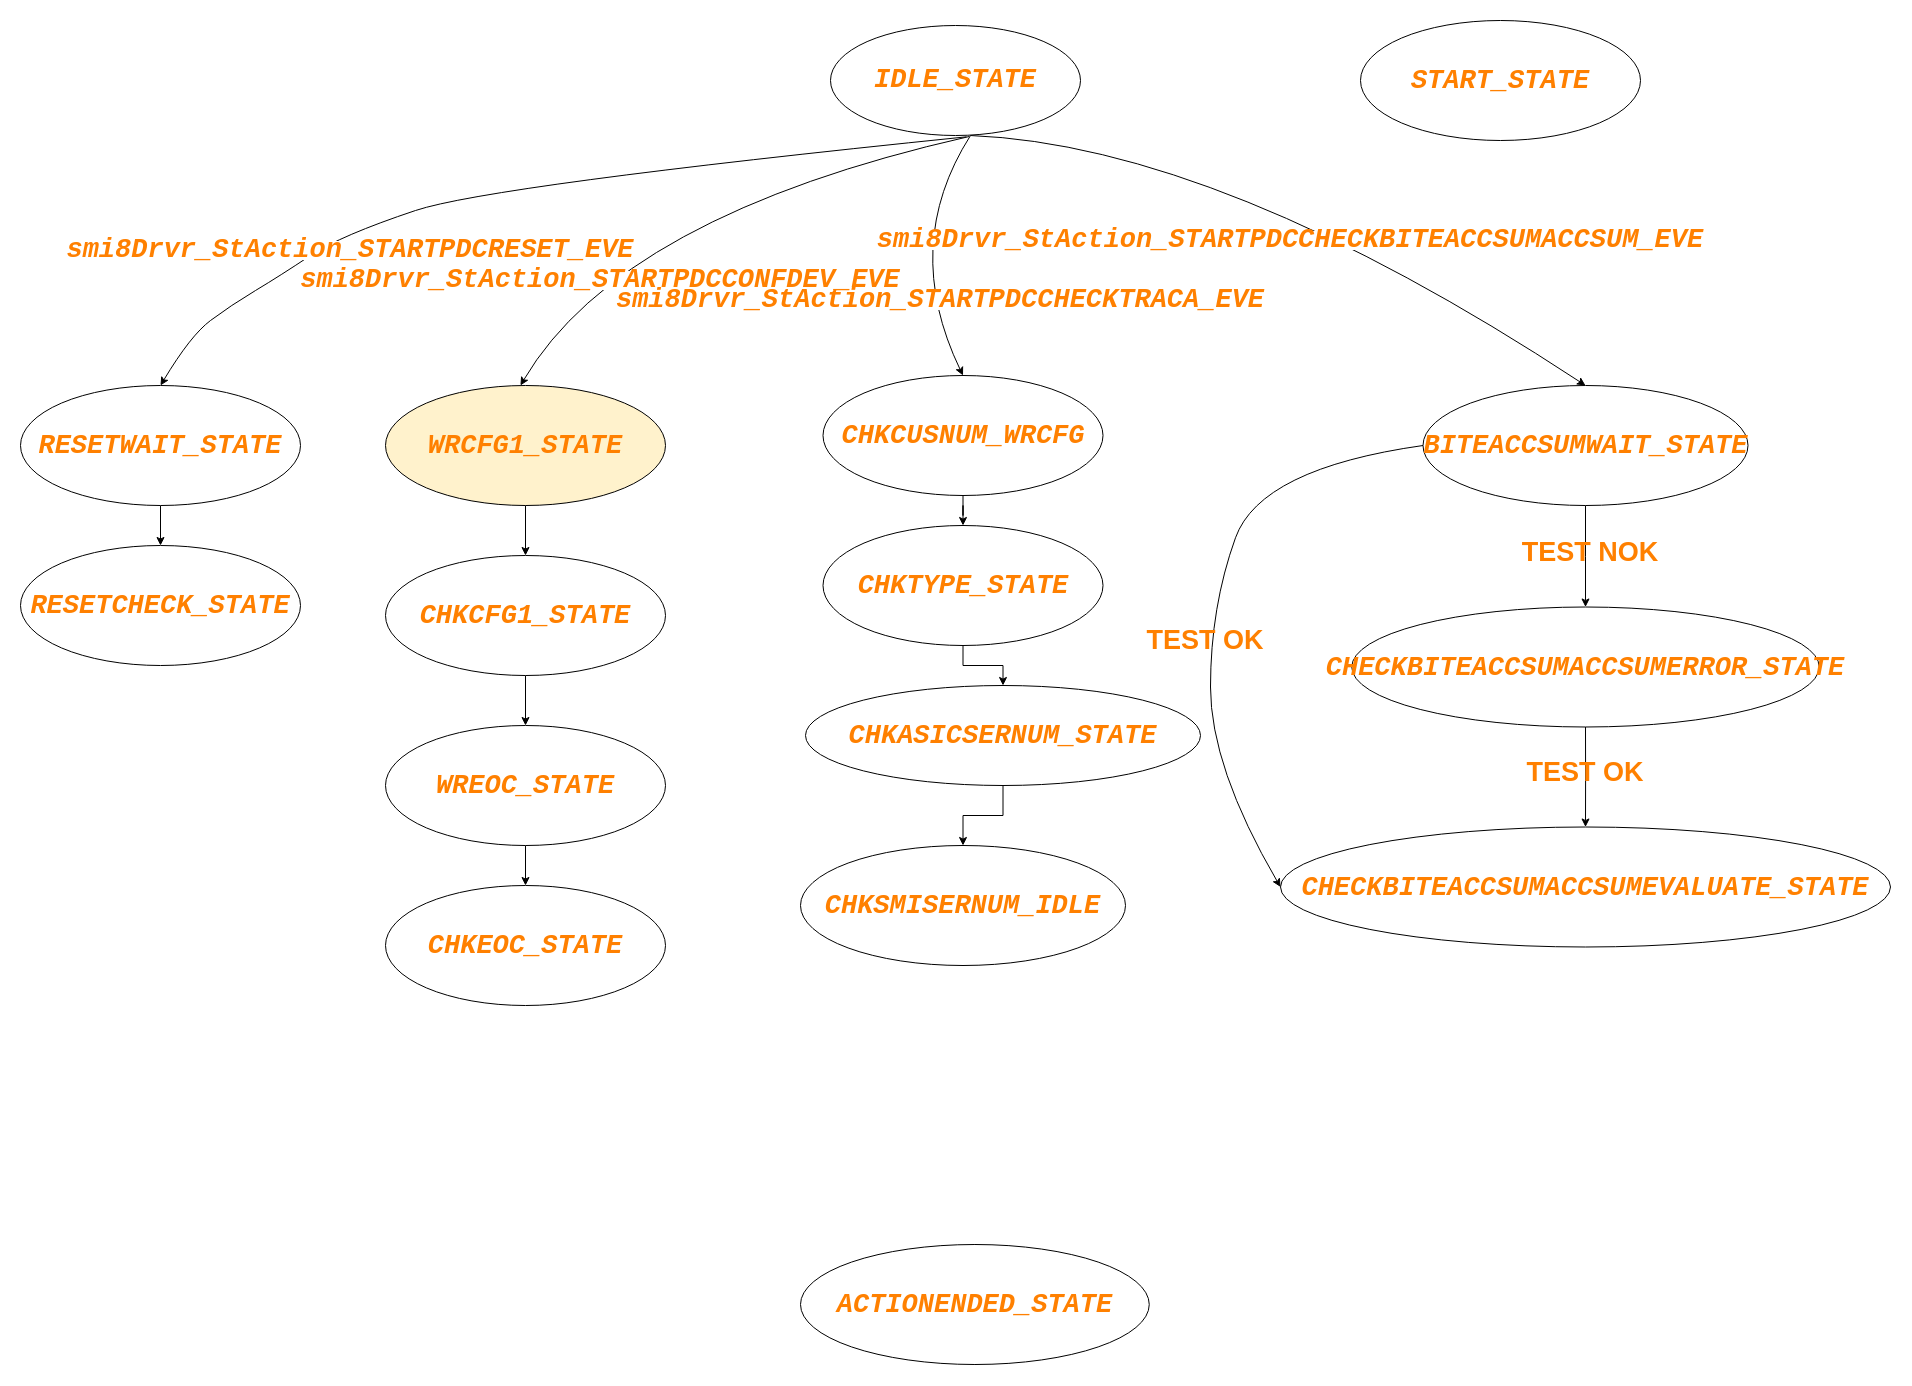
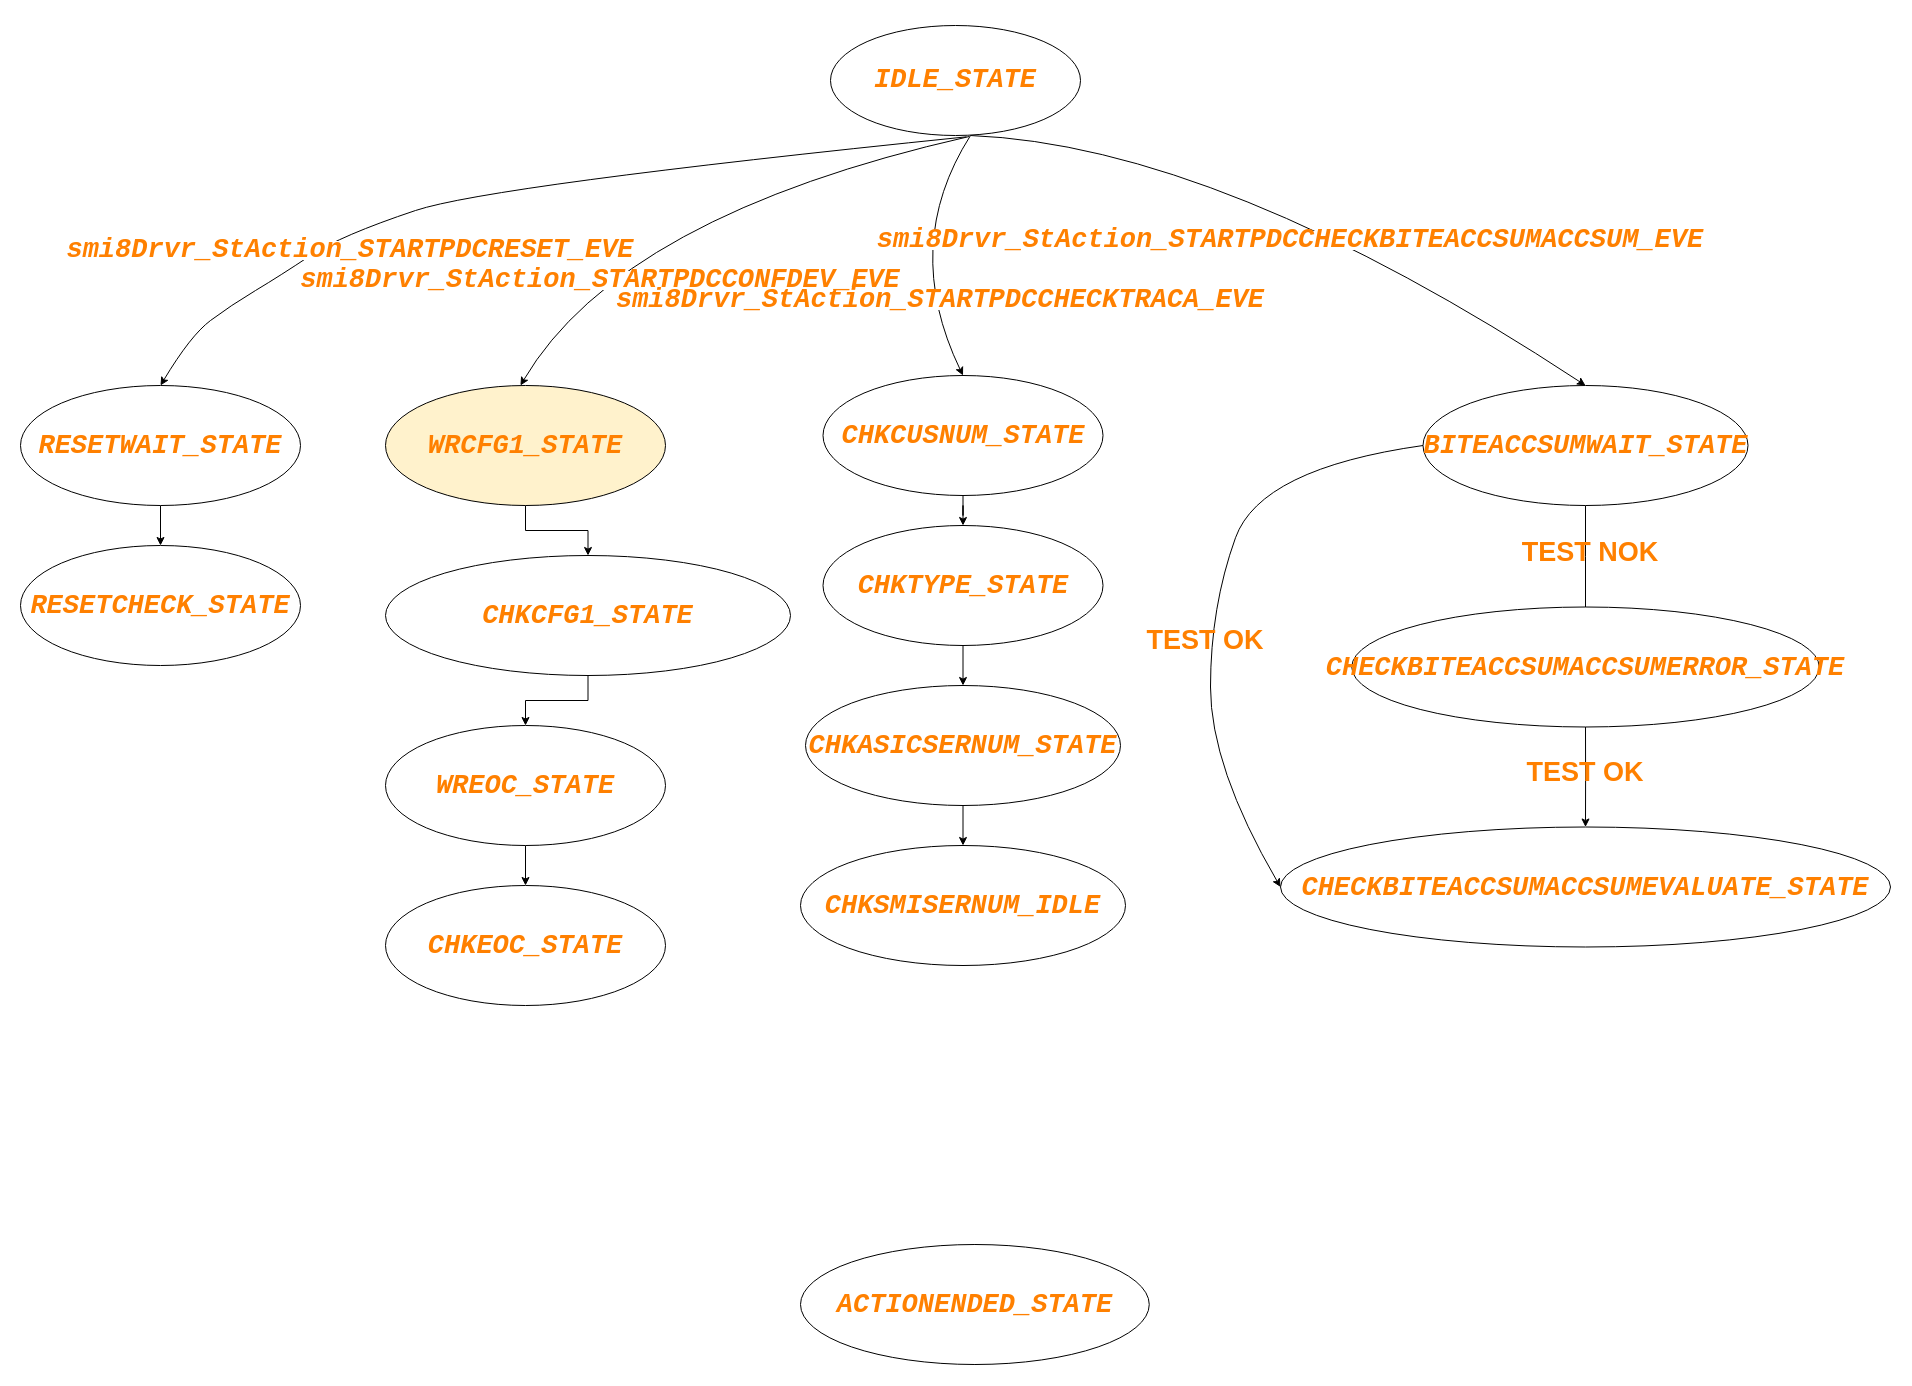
node "START_STATE": removed
node "CHKCUSNUM_WRCFG": label "CHKCUSNUM_WRCFG" -> "CHKCUSNUM_STATE"
edge "BITEACCSUMWAIT_STATE" -> "CHECKBITEACCSUMACCSUMERROR_STATE": arrowhead classic -> none
node "CHKCFG1_STATE": size 280x120 -> 405x120
node "CHKASICSERNUM_STATE": size 395x100 -> 315x120
